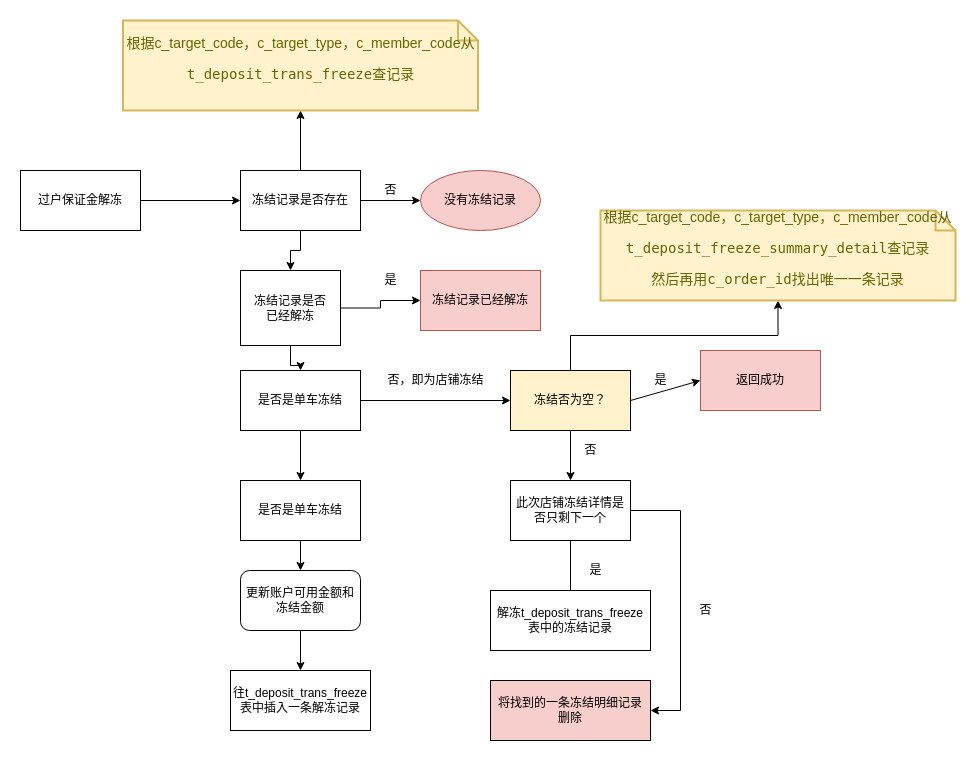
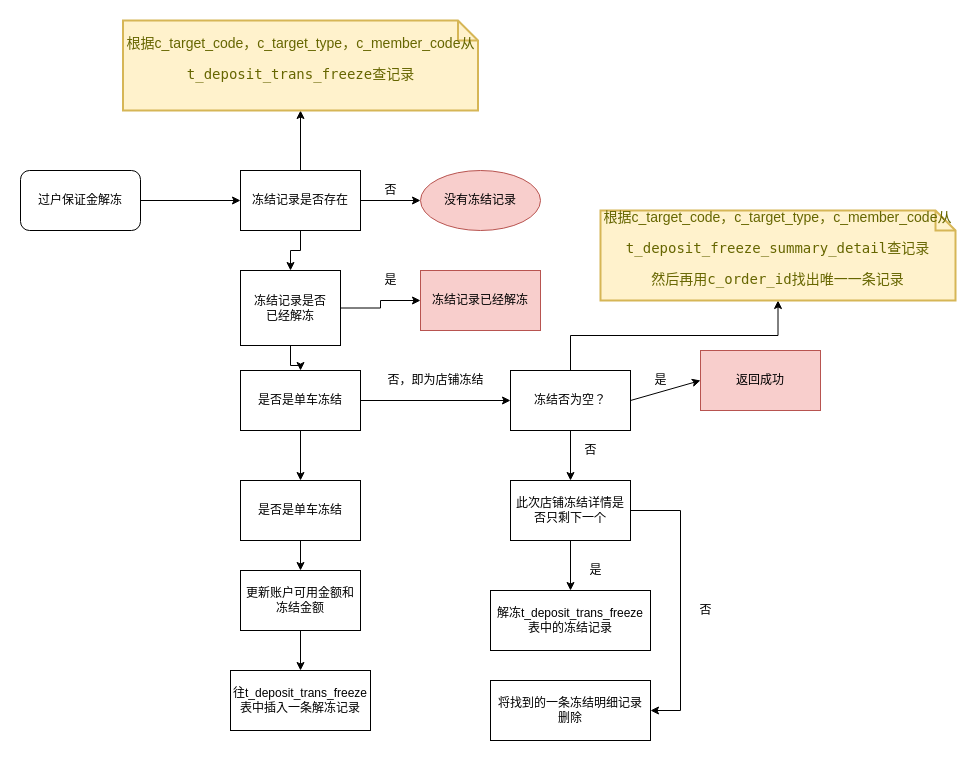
node "过户保证金解冻": shape rectangle -> rounded rectangle
node "冻结否为空？": fillcolor #fff2cc -> #ffffff
edge "此次店铺冻结详情是否只剩下一个" -- "解冻t_deposit_trans_freeze表中的冻结记录": arrowhead none -> classic
node "更新账户可用金额和冻结金额": shape rounded rectangle -> rectangle
node "将找到的一条冻结明细记录 删除": fillcolor #f8cecc -> #ffffff
